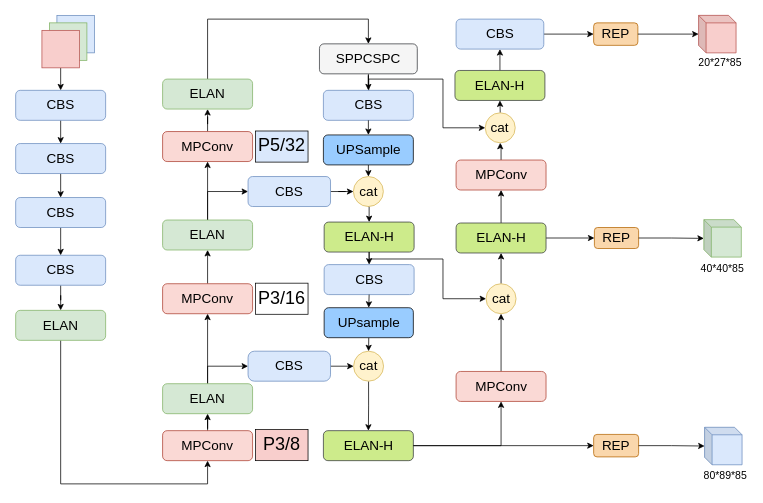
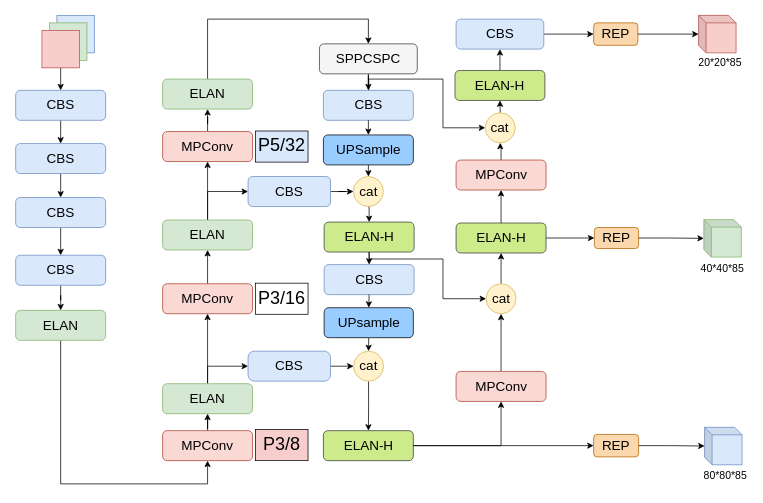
node "20*27*85": label "20*27*85" -> "20*20*85"
node "80*89*85": label "80*89*85" -> "80*80*85"
